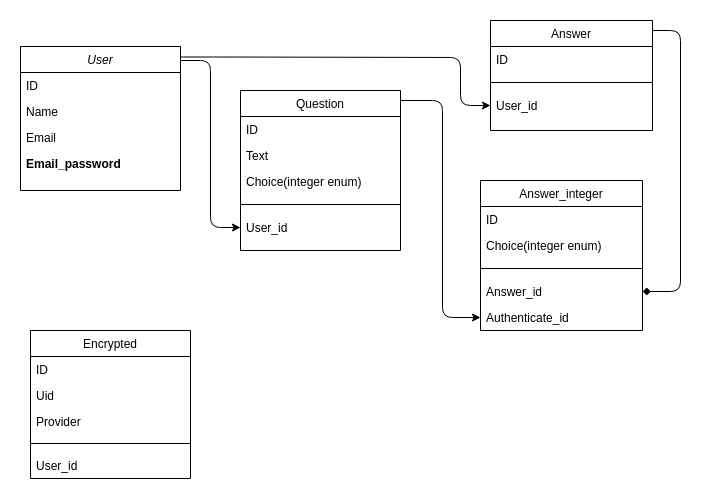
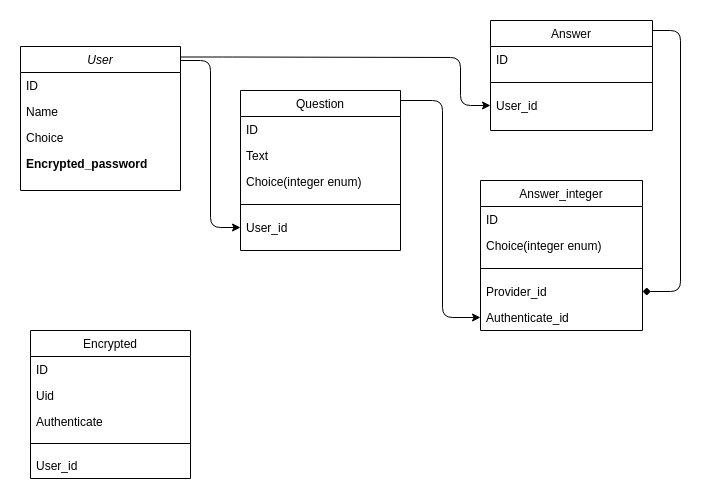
node "Email": label "Email" -> "Choice"
node "Email_password": label "Email_password" -> "Encrypted_password"
node "Answer_id": label "Answer_id" -> "Provider_id"
node "Provider": label "Provider" -> "Authenticate"
